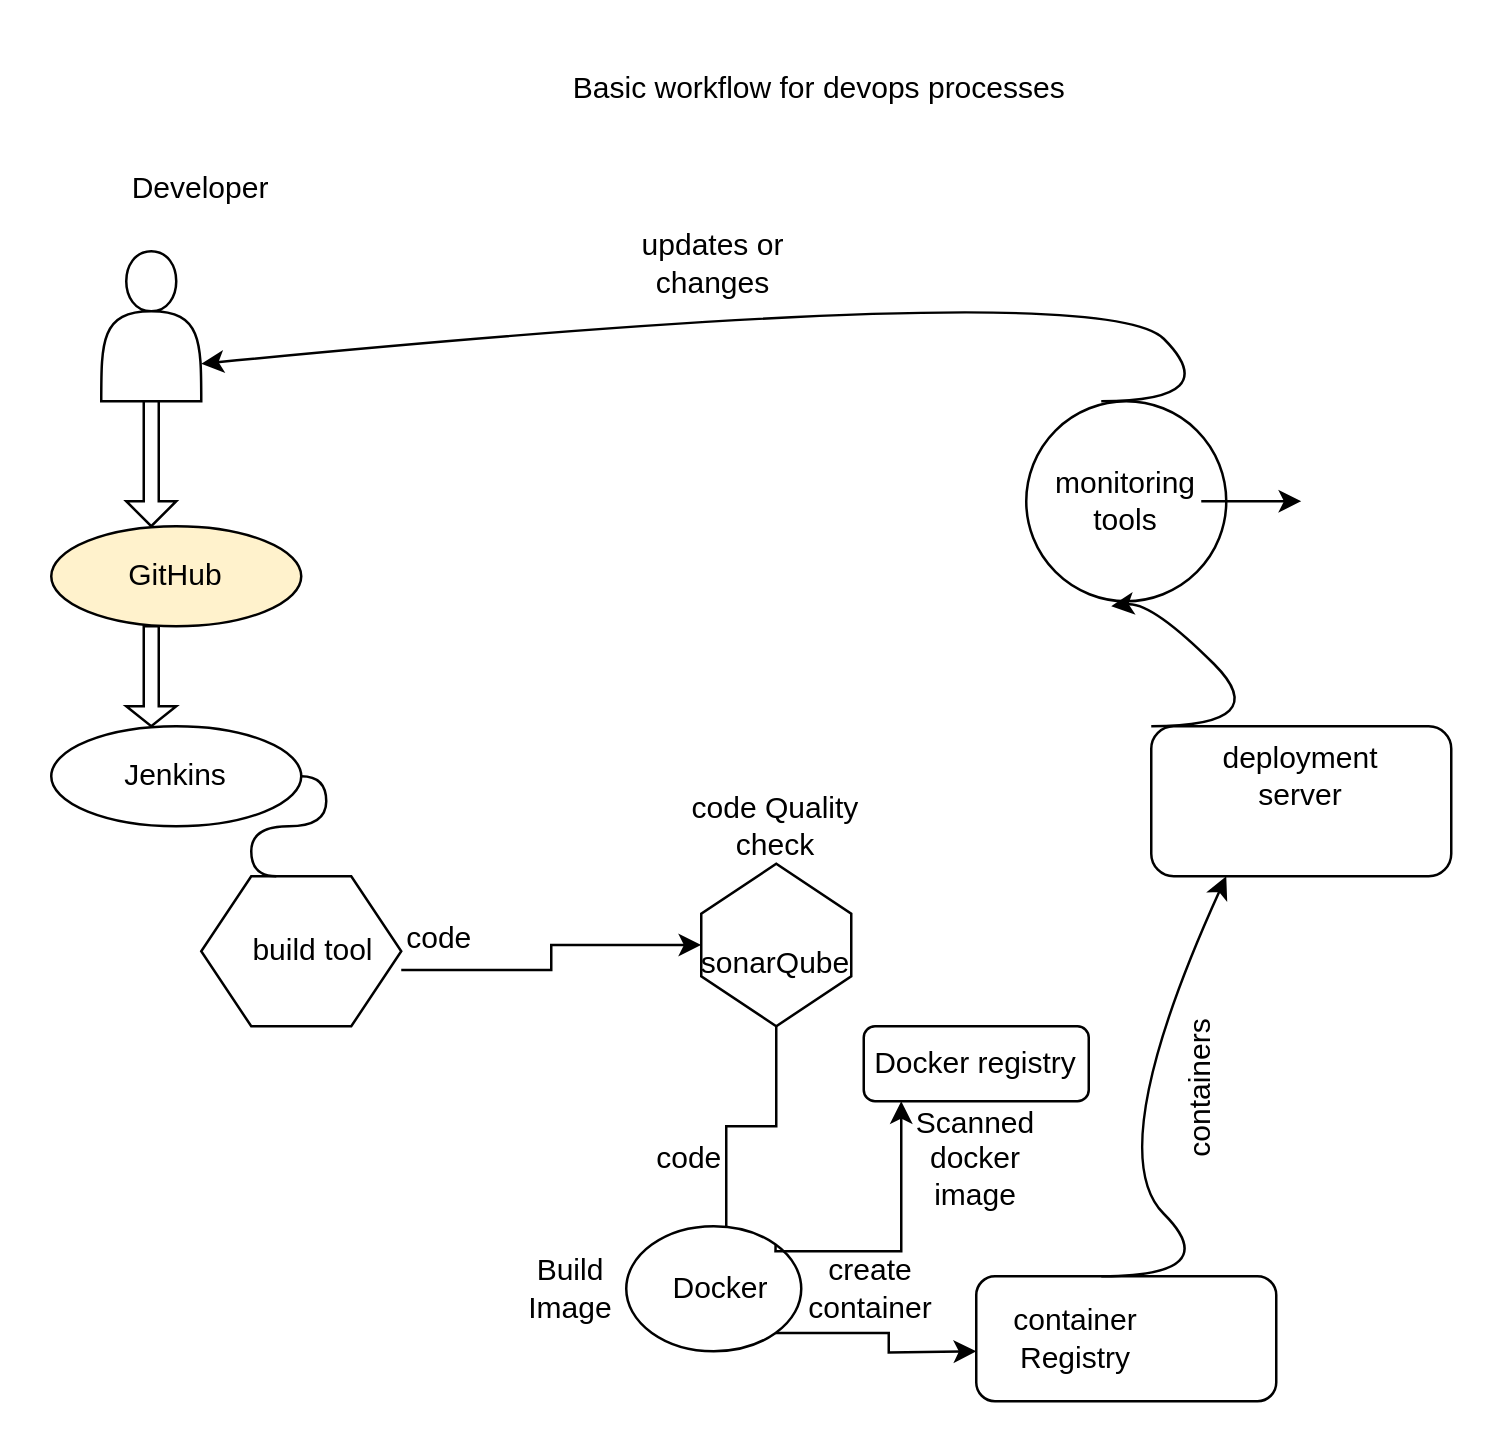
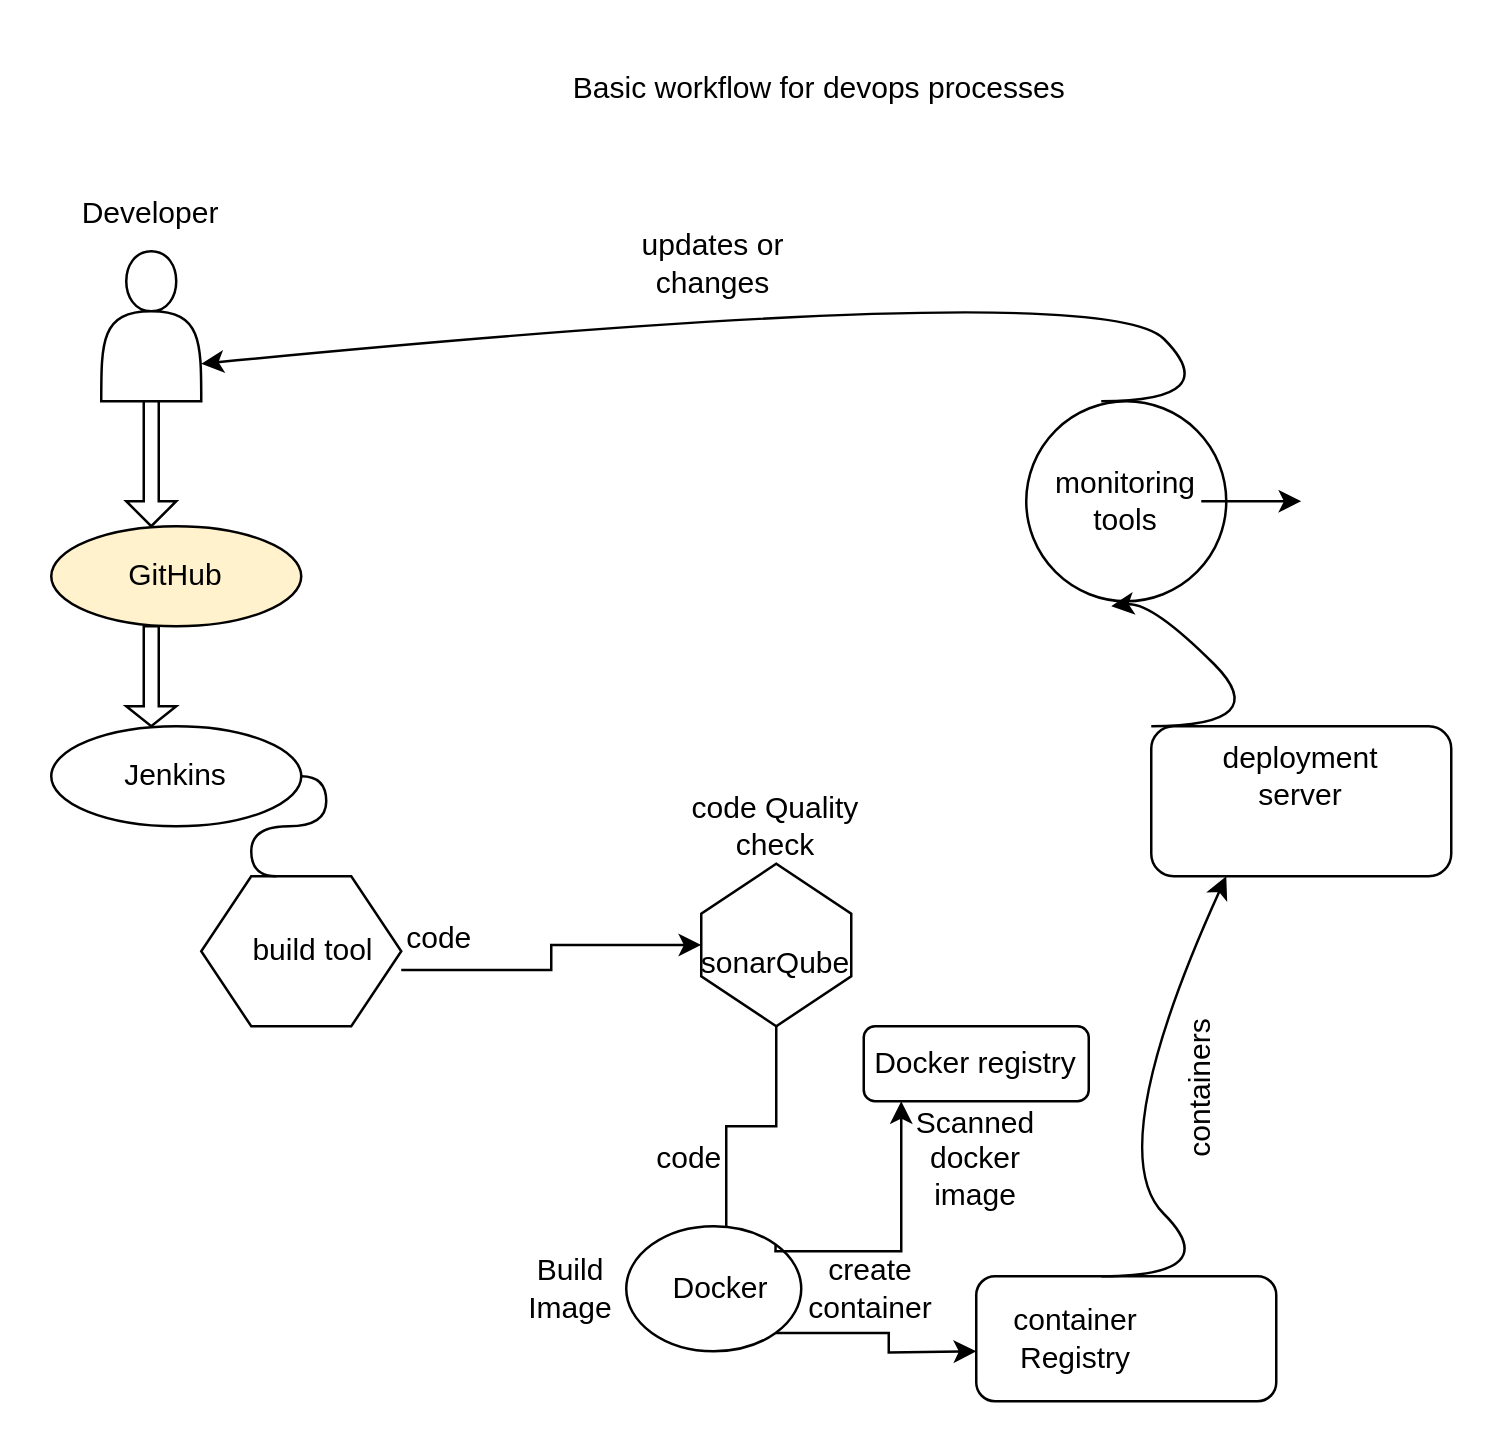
node "Developer": moved (201, 189) -> (151, 214)
